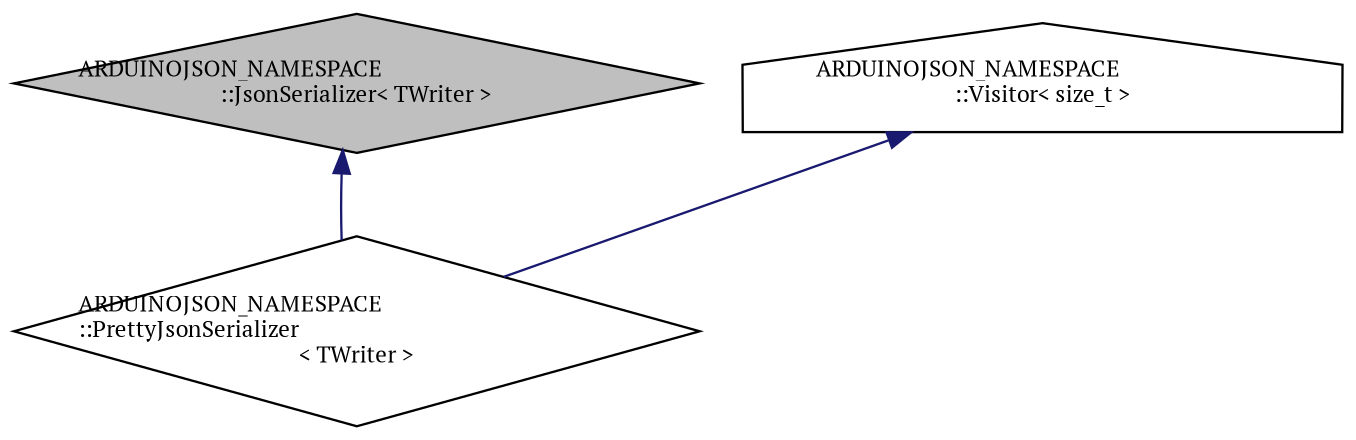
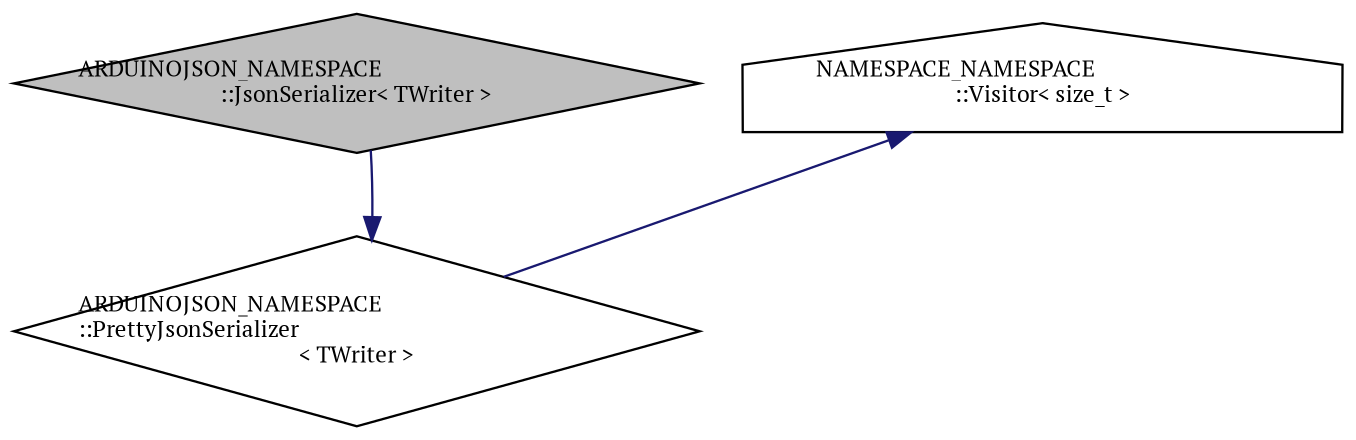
node "ARDUINOJSON_NAMESPACE ::Visitor< size_t >": label "ARDUINOJSON_NAMESPACE ::Visitor< size_t >" -> "NAMESPACE_NAMESPACE ::Visitor< size_t >"
edge "ARDUINOJSON_NAMESPACE ::PrettyJsonSerializer < TWriter >" -> "ARDUINOJSON_NAMESPACE ::JsonSerializer< TWriter >": reversed
